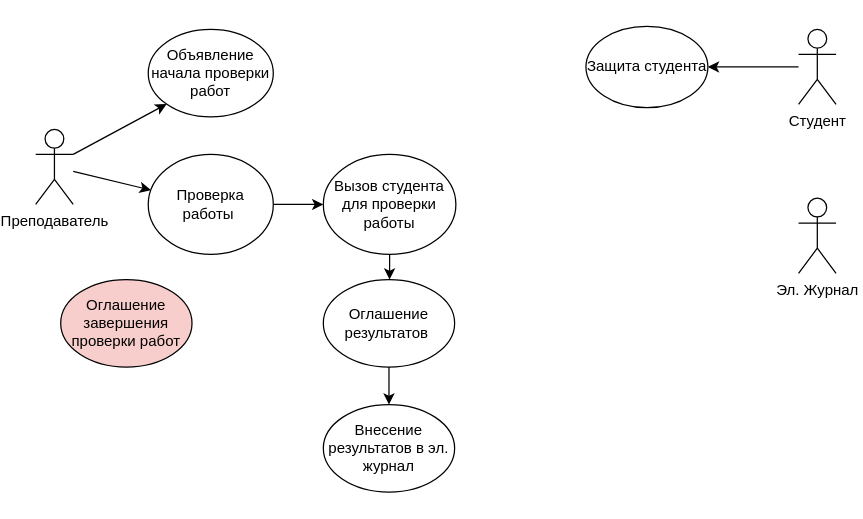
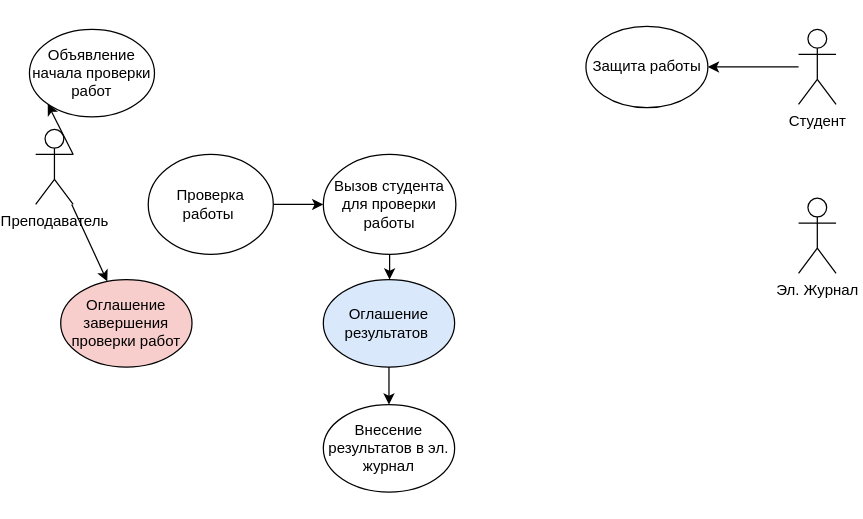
node "Защита студента": label "Защита студента" -> "Защита работы"
node "Объявление начала проверки работ": moved (211, 73) -> (92, 73)
edge "Преподаватель" -> "Проверка работы": now "Преподаватель" -> "Оглашение завершения проверки работ"
node "Оглашение результатов": fillcolor #ffffff -> #dae8fc
